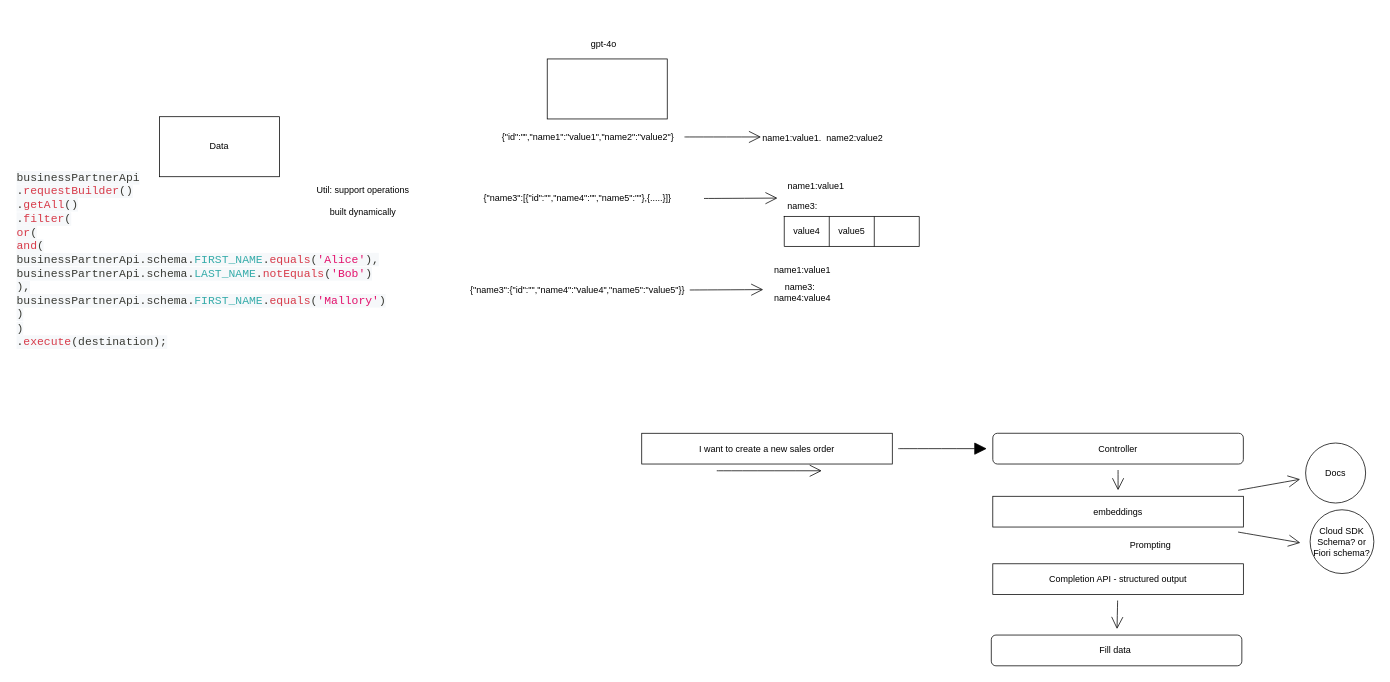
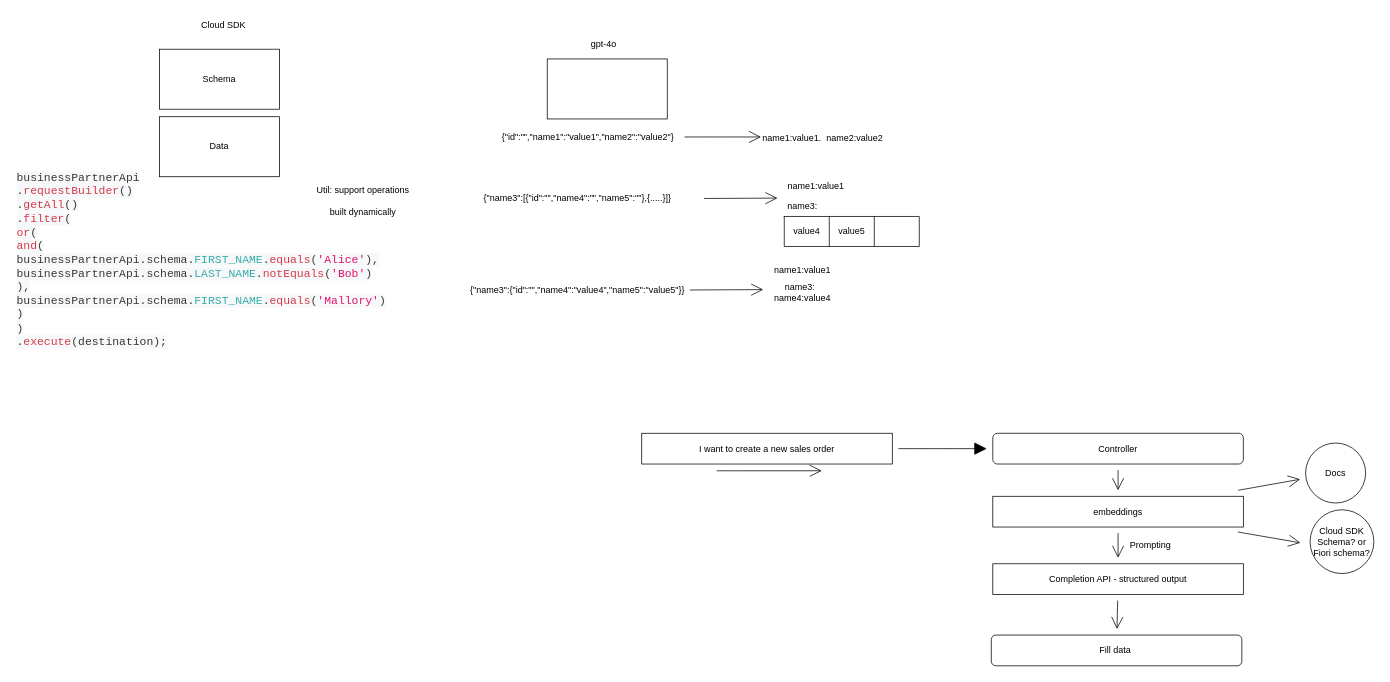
node "Cloud SDK": added
node "Schema": added
edge "embeddings" -> "Completion API - structured output": added
